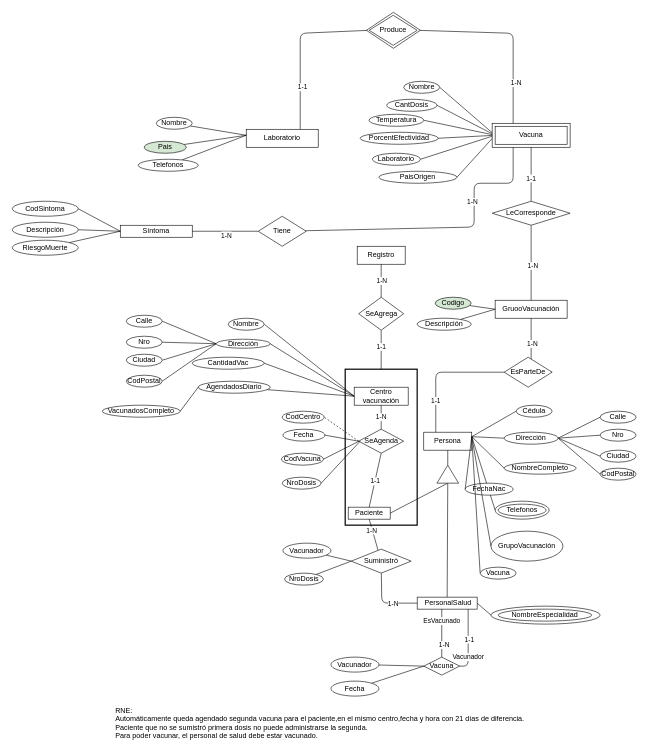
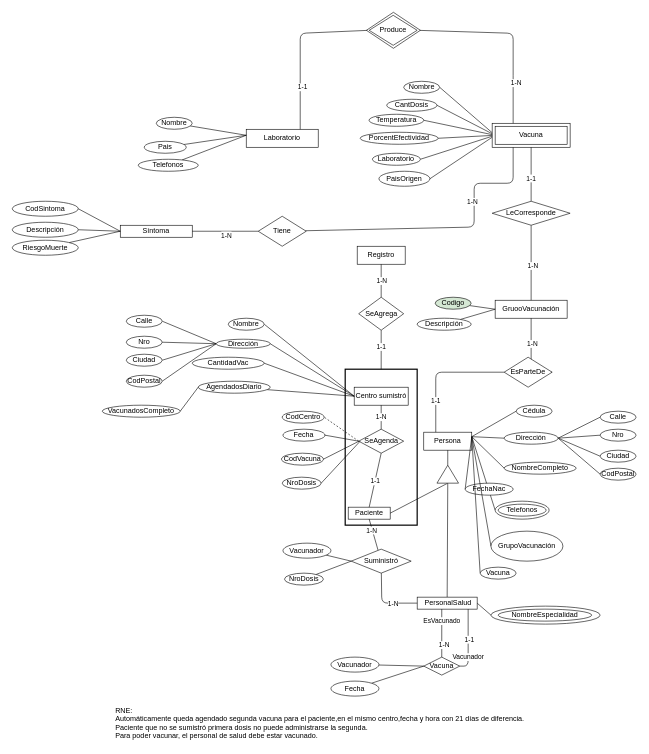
node "Pais": fillcolor #d5e8d4 -> #ffffff
node "PaisOrigen": size 78x12 -> 51x15
node "Centro vacunación": label "Centro vacunación" -> "Centro sumistró"
